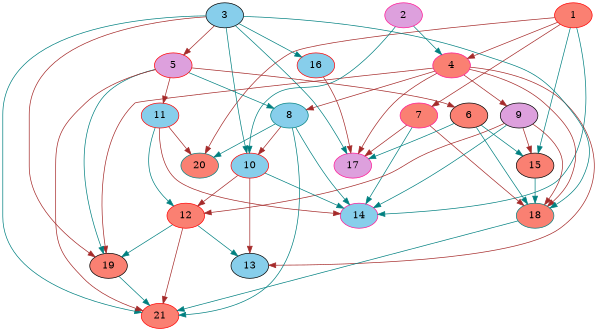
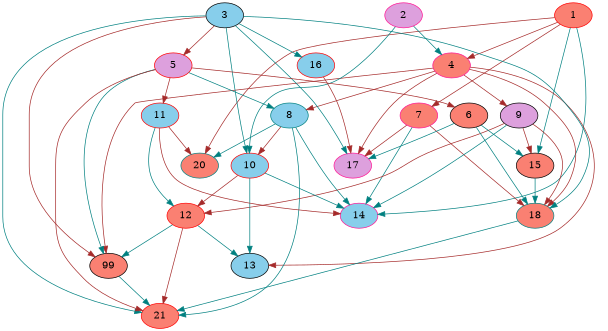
edge "10" -> "13": color brown -> teal
node "19": label "19" -> "99"
